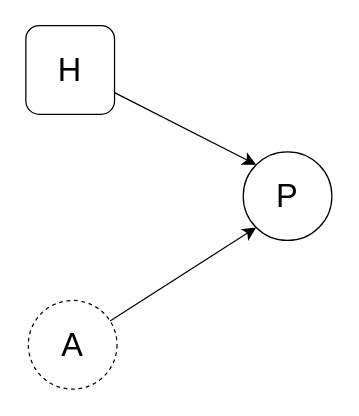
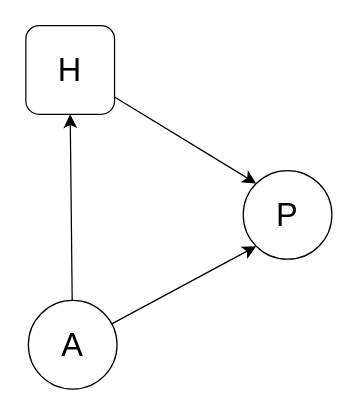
node "P": moved (288, 196) -> (288, 215)
edge "A" -> "H": added
node "A": style dashed -> solid
